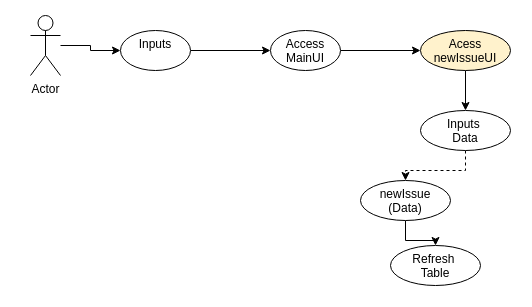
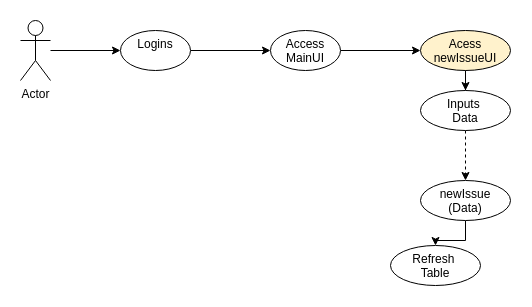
node "Inputs": label "Inputs" -> "Logins"
node "Actor": moved (46, 46) -> (36, 51)
node "Inputs Data": moved (466, 131) -> (466, 111)
node "newIssue (Data)": moved (406, 201) -> (466, 201)
